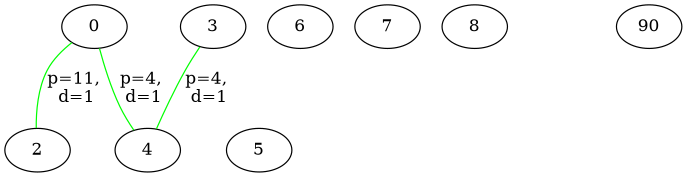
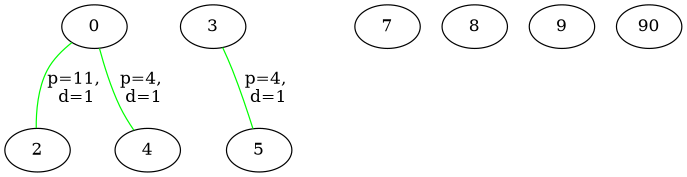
node "6": removed
node "9": added
edge "3" -- "4": now "3" -- "5"
